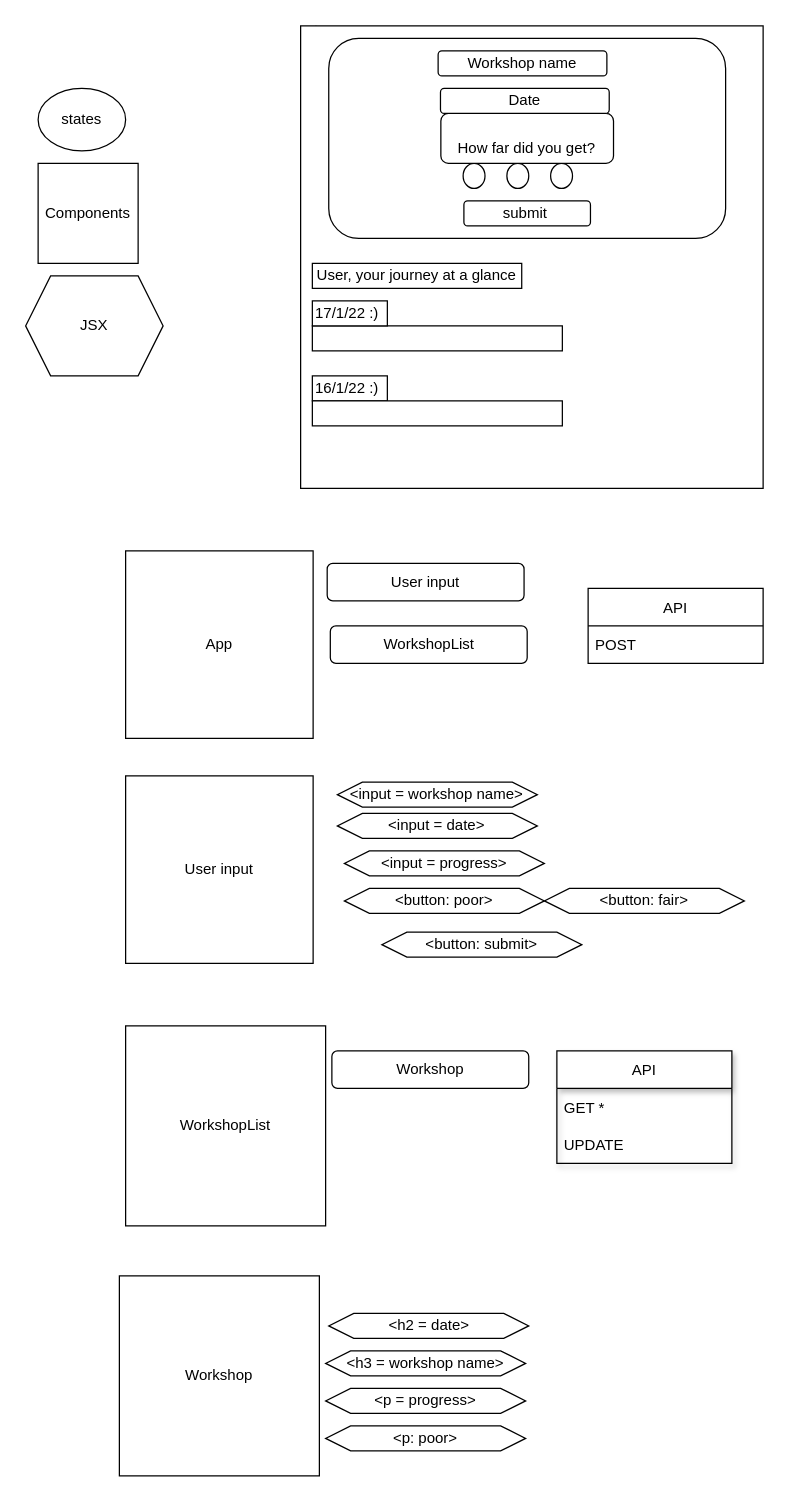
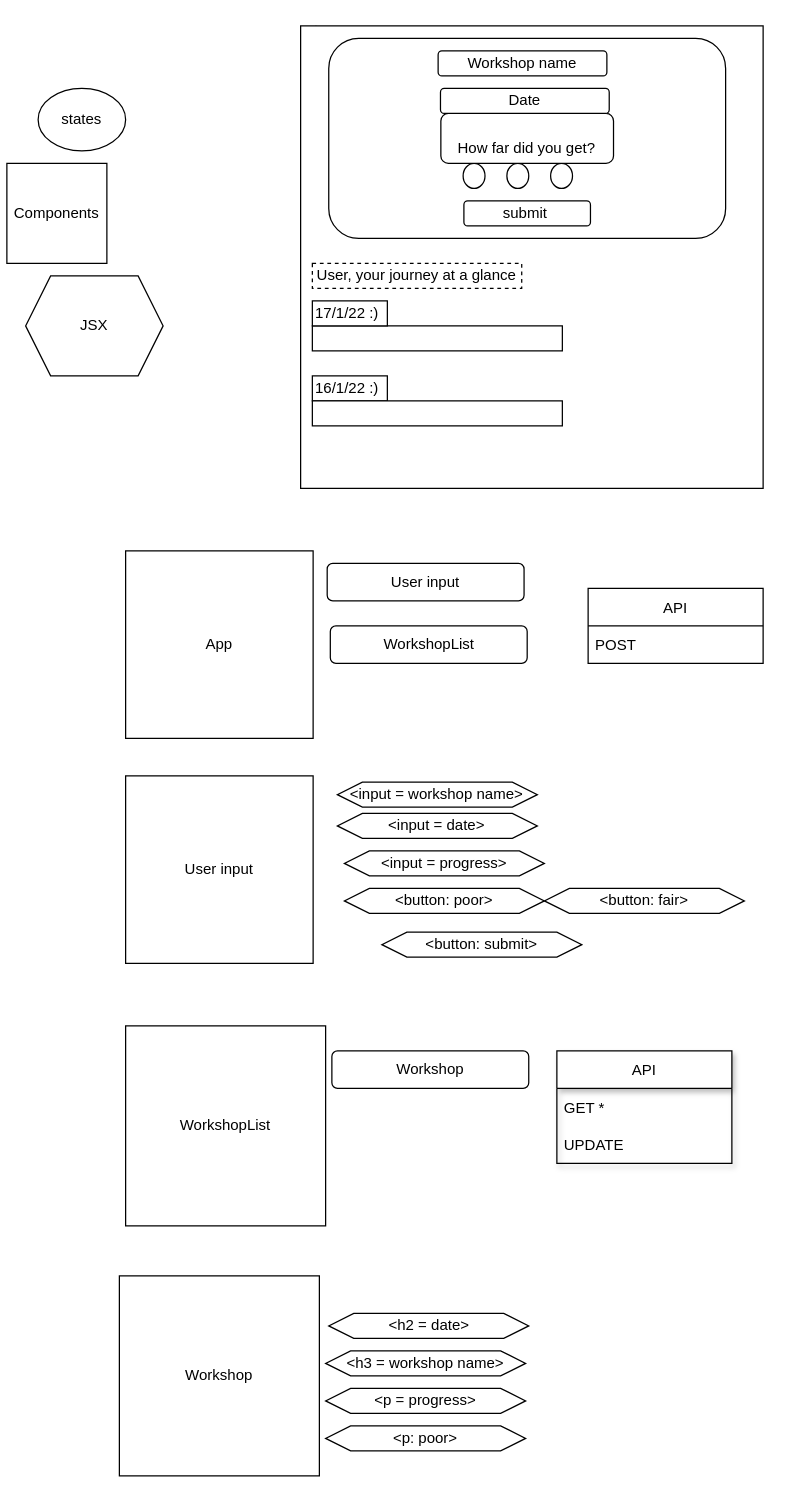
node "Components": moved (88, 213) -> (57, 213)
node "User, your journey at a glance": style solid -> dashed
